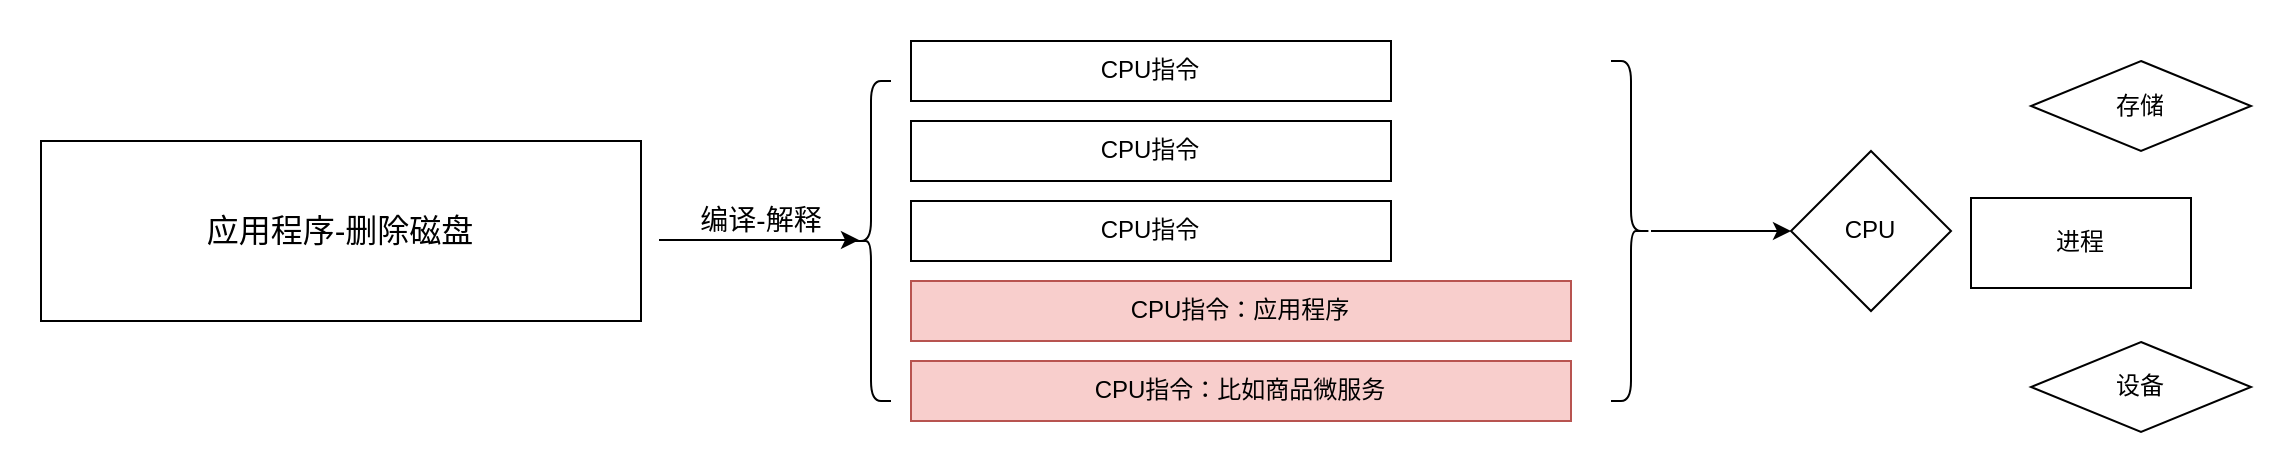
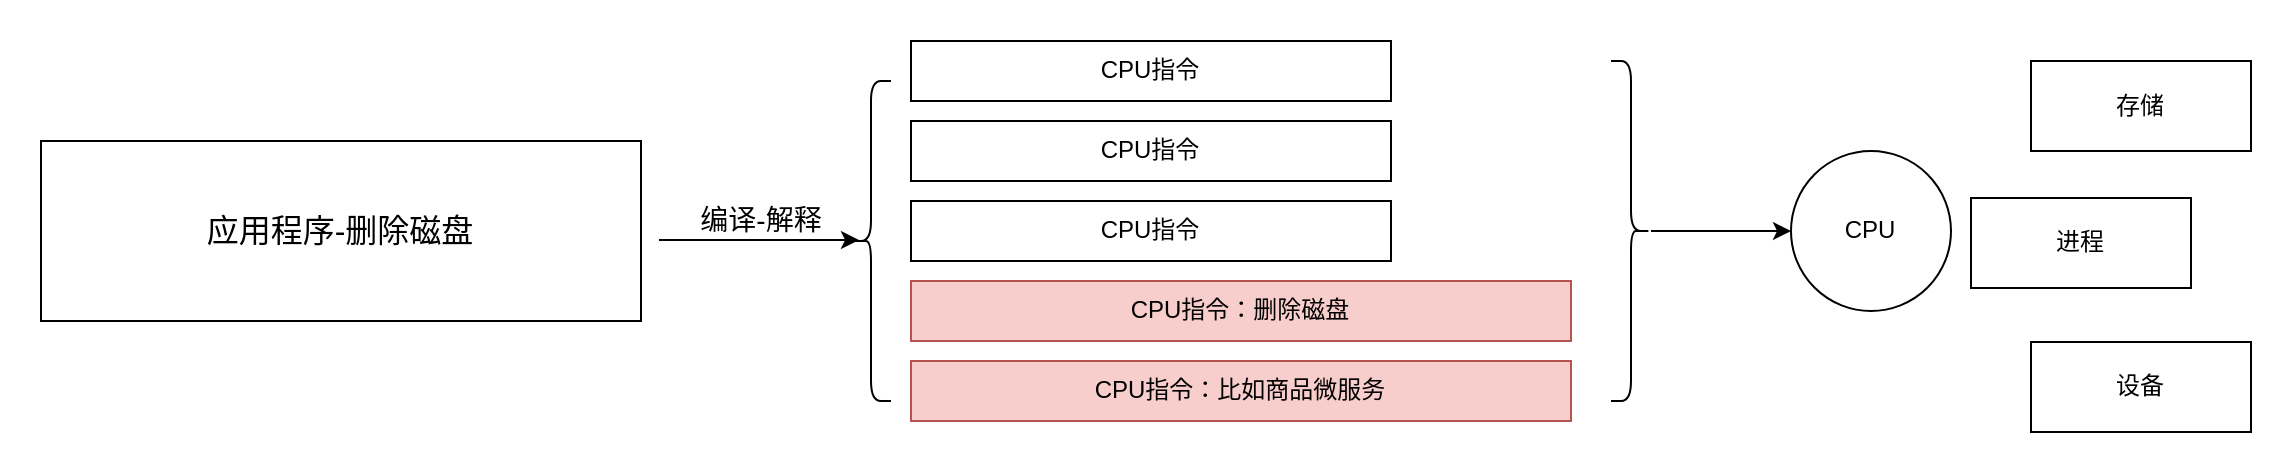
node "存储": shape diamond -> rectangle
node "CPU": shape diamond -> ellipse
node "CPU指令：应用程序": label "CPU指令：应用程序" -> "CPU指令：删除磁盘"
node "设备": shape diamond -> rectangle
